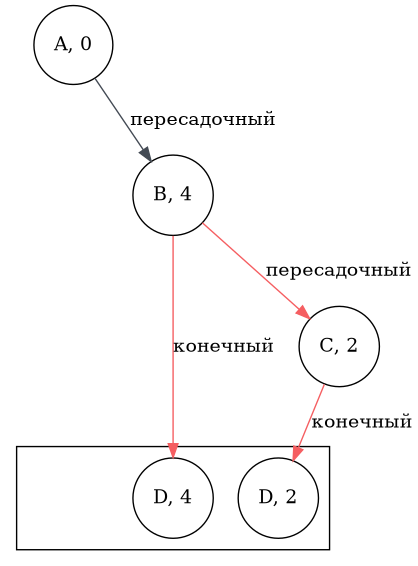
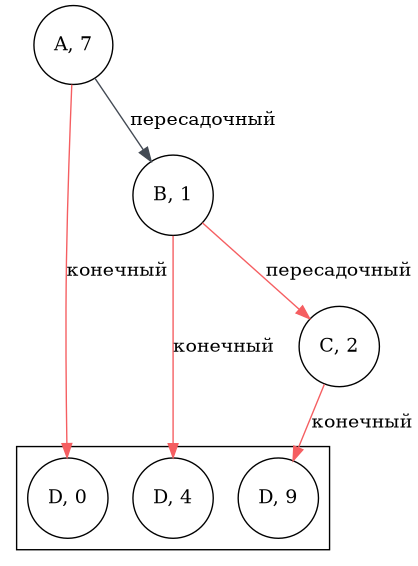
node "A, 0": label "A, 0" -> "A, 7"
node "B, 4": label "B, 4" -> "B, 1"
node "D, 0": added
node "D, 2": label "D, 2" -> "D, 9"
